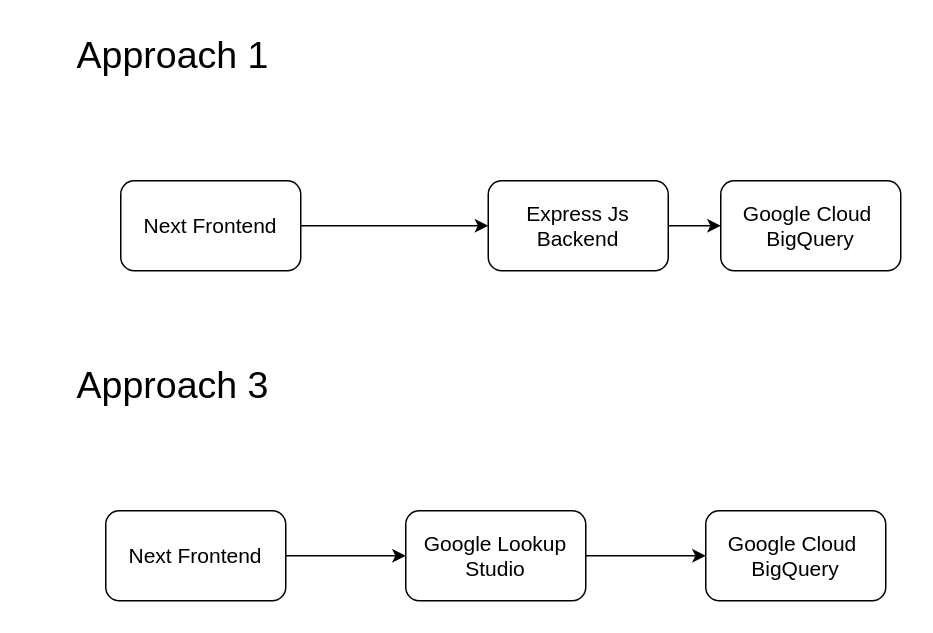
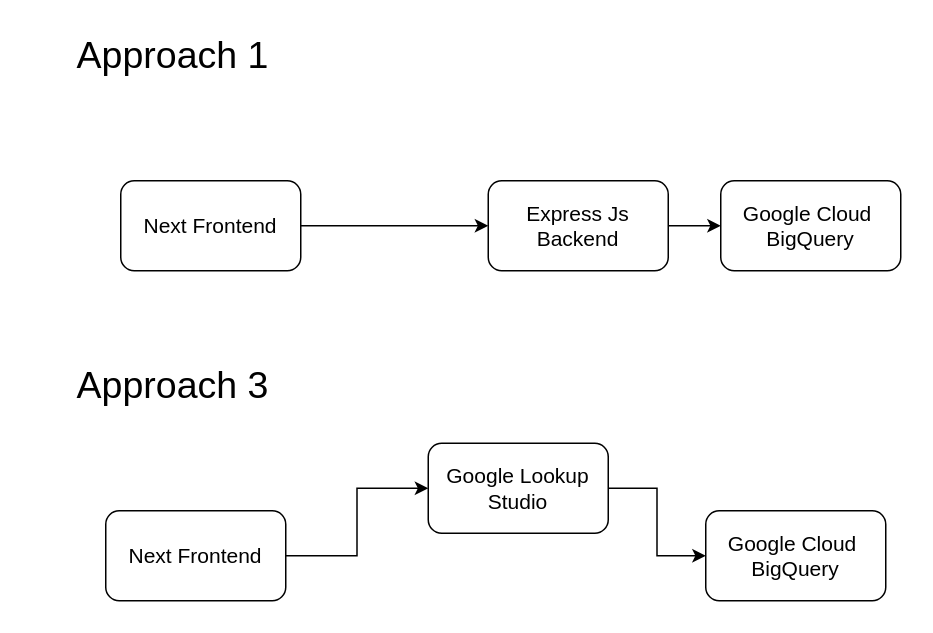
node "Google Lookup Studio": moved (496, 556) -> (518, 488)
